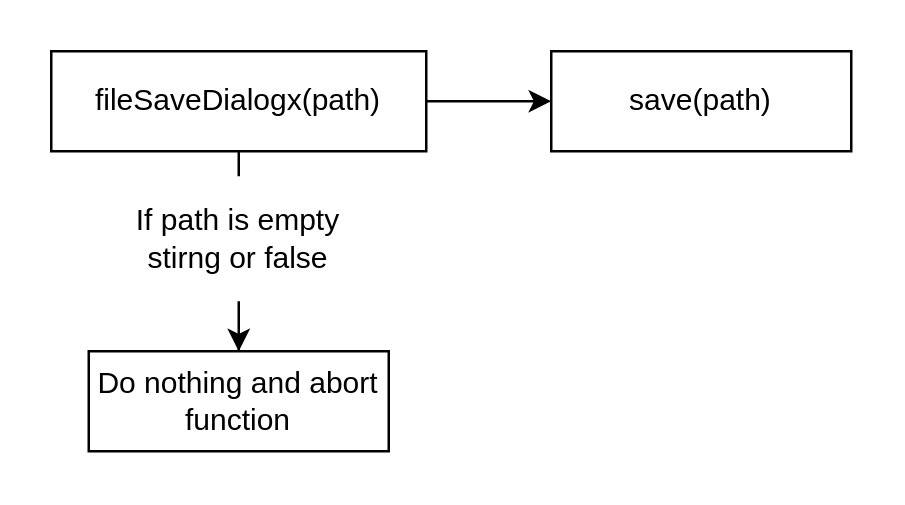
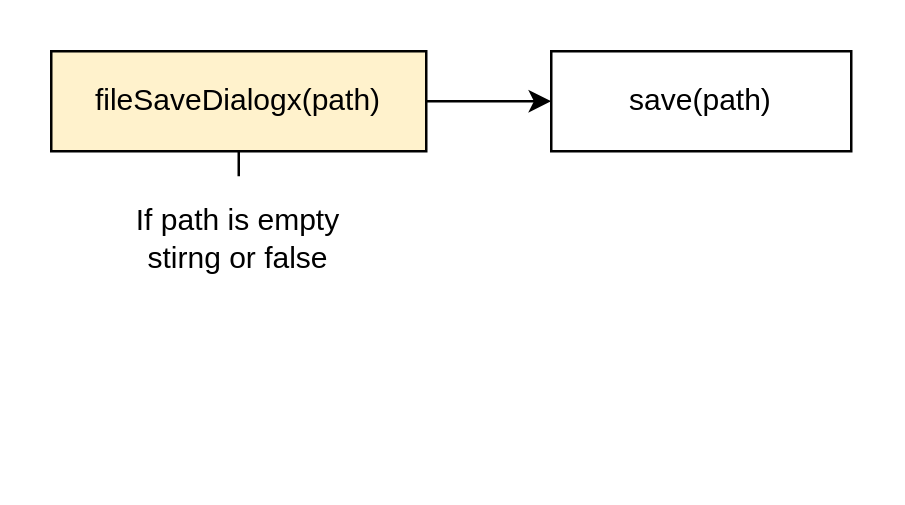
node "fileSaveDialogx(path)": fillcolor #ffffff -> #fff2cc
edge "If path is empty stirng or false" -> "Do nothing and abort function": removed
node "Do nothing and abort function": removed
